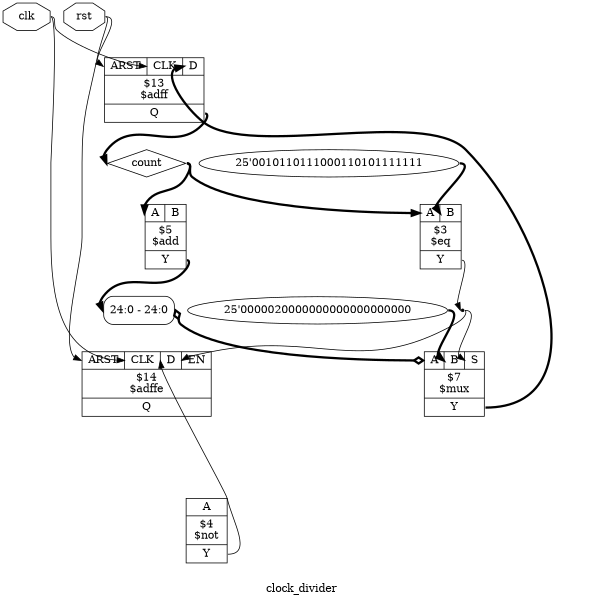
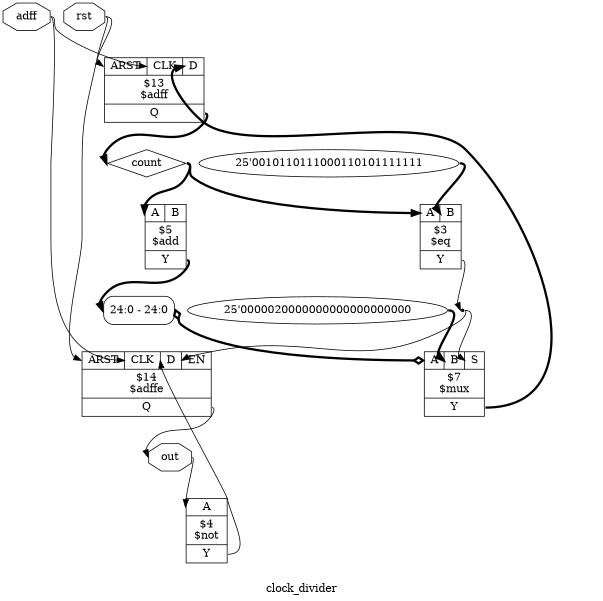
node "clk": label "clk" -> "adff"
node "out": added
